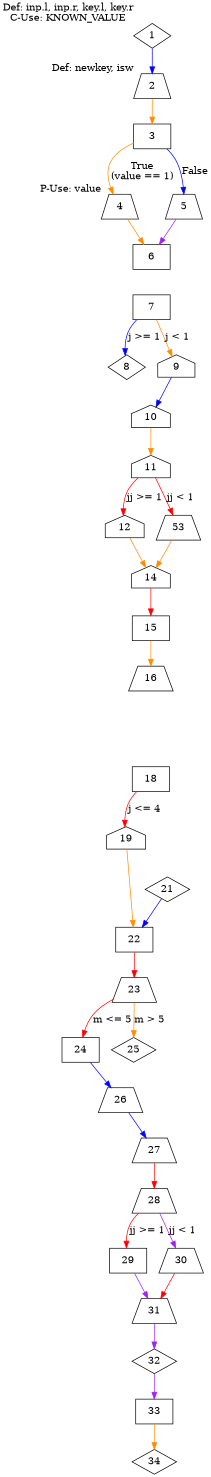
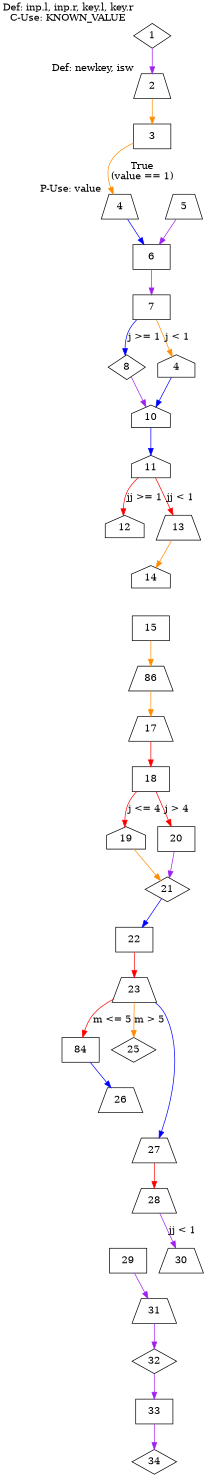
edge "1 Def: inp.l, inp.r, key.l, key.r C-Use: KNOWN_VALUE" -> "2 Def: newkey, isw": color blue -> purple
edge "3" -> "5": removed, label "False"
edge "4 P-Use: value" -> "6": color darkorange -> blue
edge "6" -> "7": added
node "9": label "9" -> "4"
edge "8" -> "10": added
edge "10" -> "11": color darkorange -> blue
node "53": label "53" -> "13"
edge "12" -> "14": removed
edge "14" -> "15": removed
node "16": label "16" -> "86"
node "17": added
node "20": added
edge "19" -> "22": now "19" -> "21"
node "24": label "24" -> "84"
edge "26" -> "27": now "23" -> "27"
edge "28" -> "29": removed, label "jj >= 1"
edge "30" -> "31": removed
edge "33" -> "34": color darkorange -> purple
